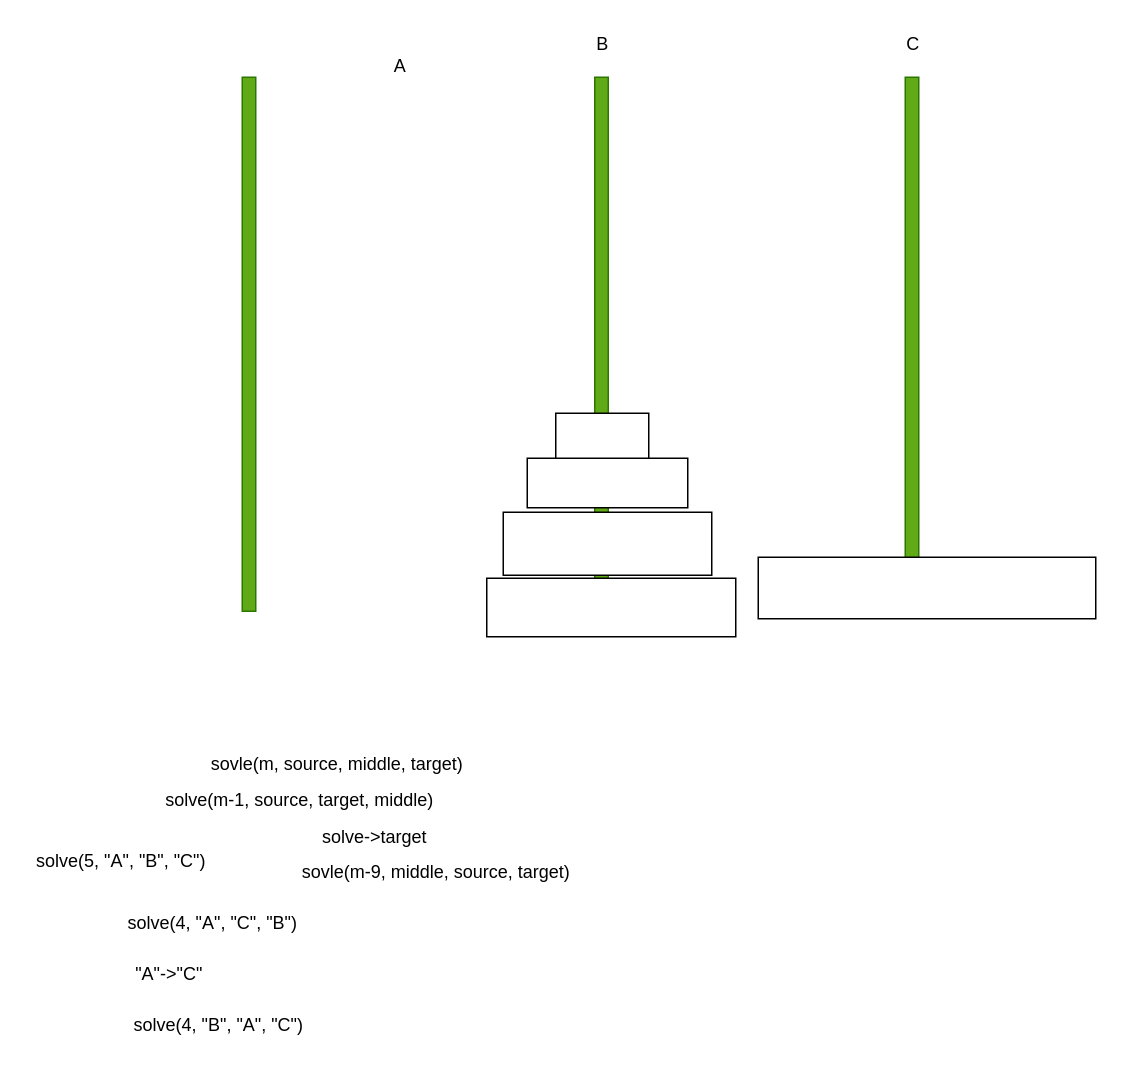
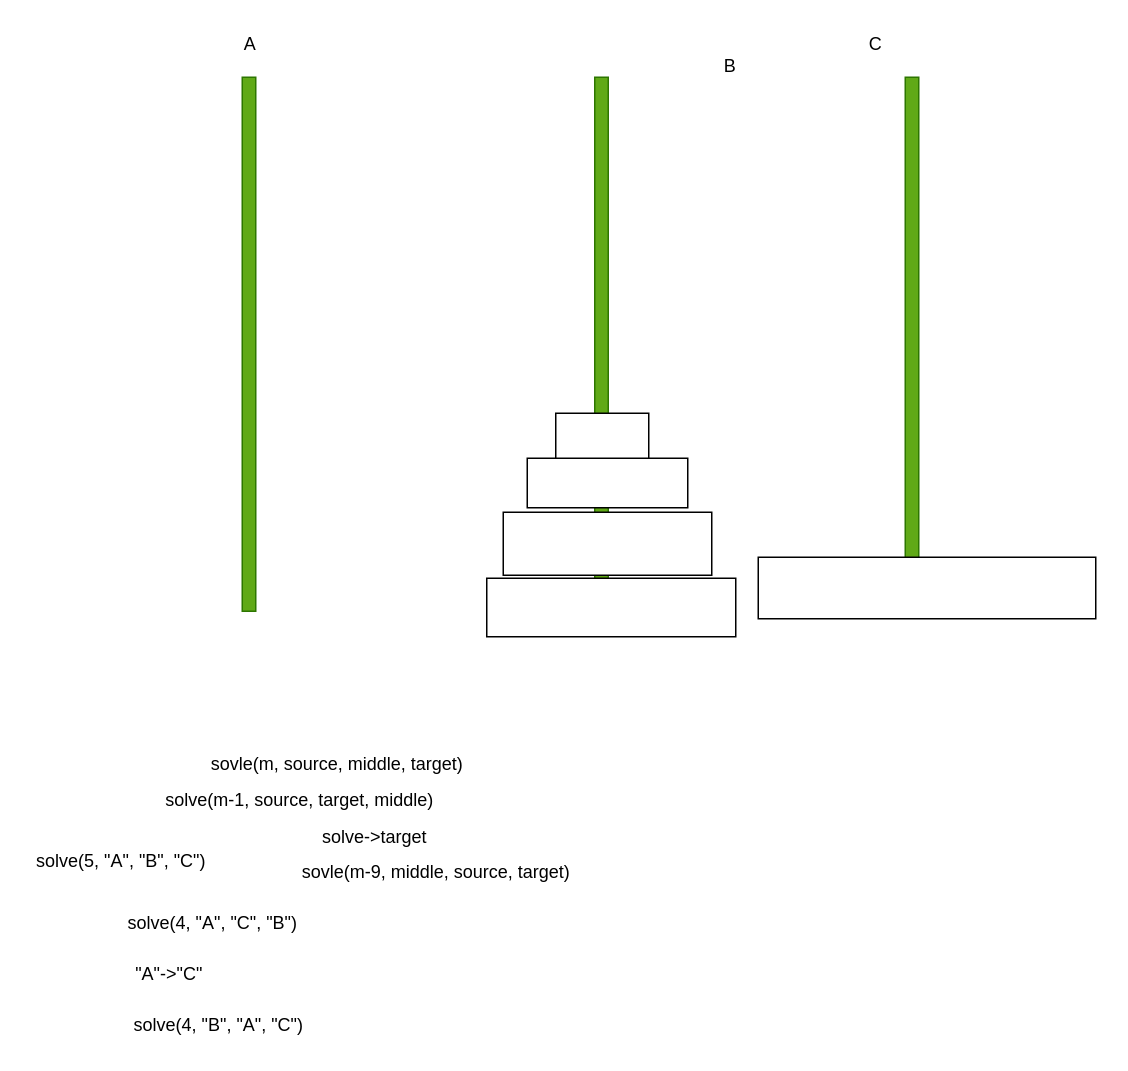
node "B": moved (602, 44) -> (730, 67)
node "C": moved (912, 44) -> (875, 44)
node "A": moved (399, 67) -> (249, 44)
